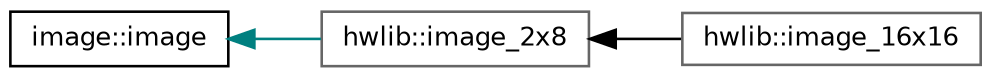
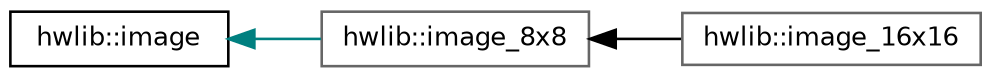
node "image::image": label "image::image" -> "hwlib::image"
node "hwlib::image_2x8": label "hwlib::image_2x8" -> "hwlib::image_8x8"
